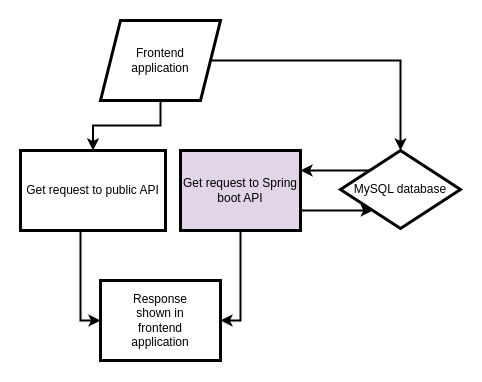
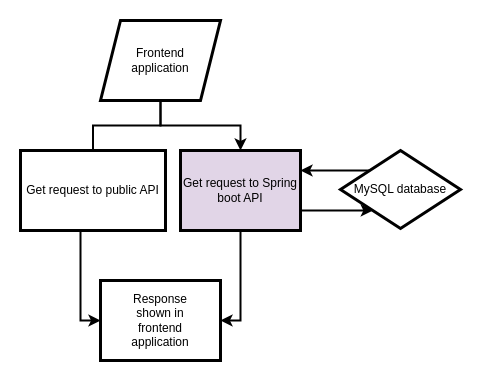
edge "Frontend application" -> "MySQL database": now "Frontend application" -> "Get request to Spring boot API"
edge "Frontend application" -> "Get request to public API": arrowhead classic -> none
